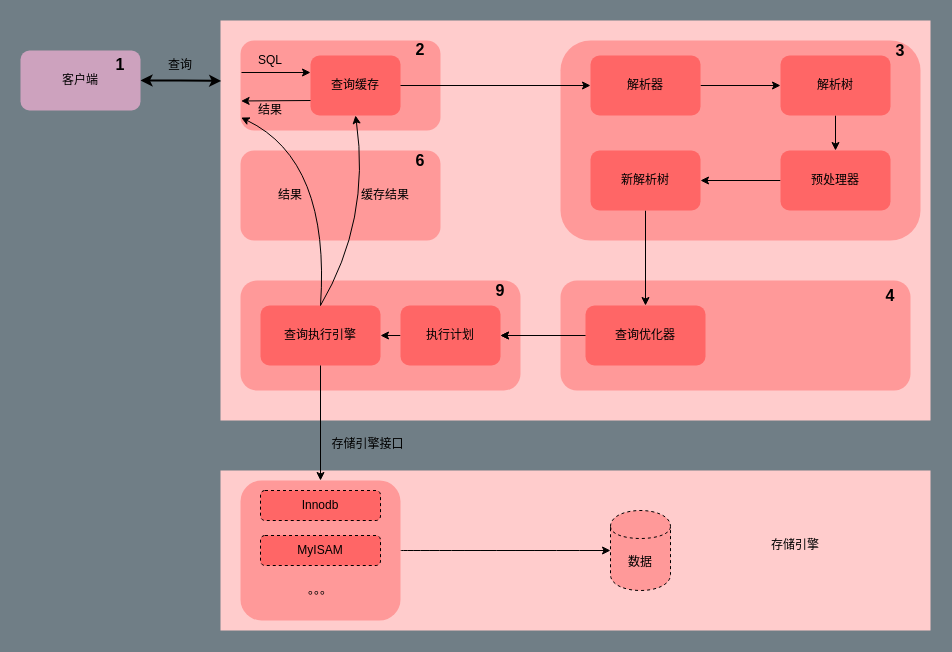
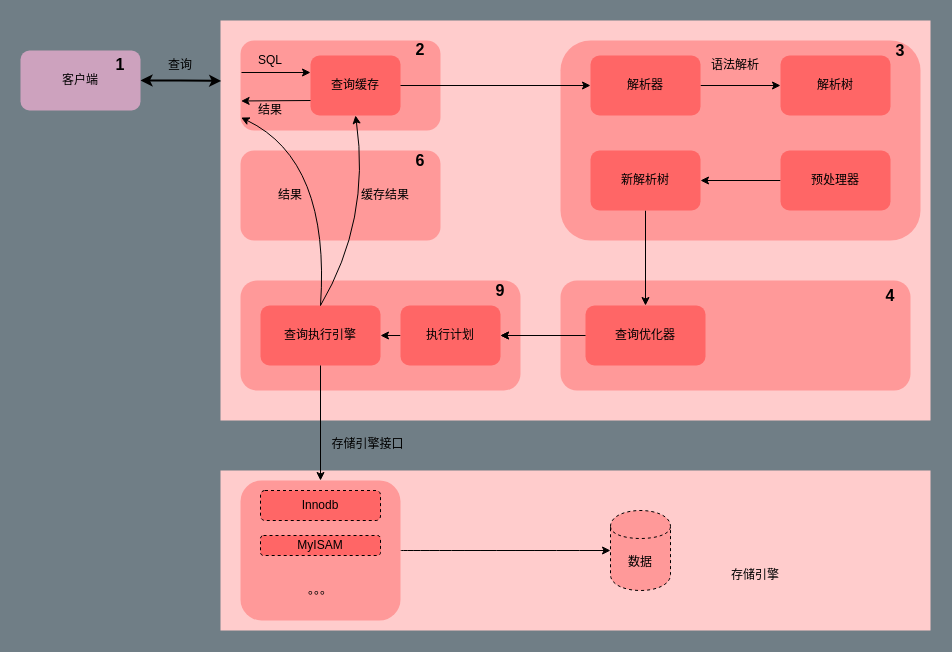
node "语法解析": added
edge "解析树" -> "预处理器": removed
node "存储引擎": moved (796, 546) -> (756, 576)
node "MyISAM": size 120x30 -> 120x20
